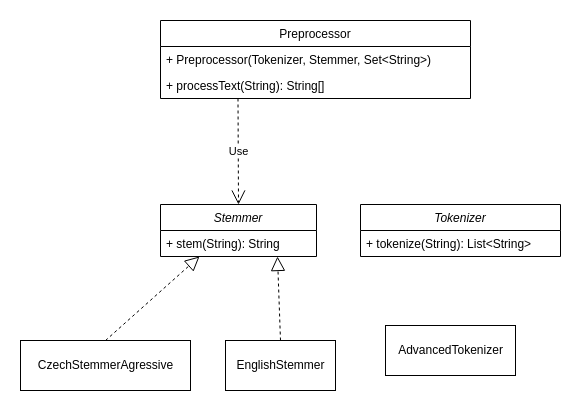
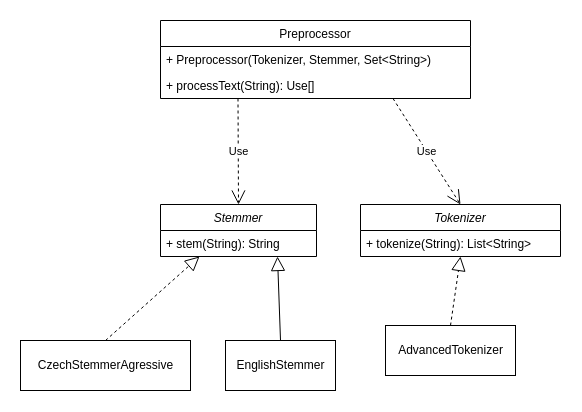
node "+ processText(String): String[]": label "+ processText(String): String[]" -> "+ processText(String): Use[]"
edge "Preprocessor" -> "Tokenizer": added, label "Use"
edge "AdvancedTokenizer" -> "Tokenizer": added
edge "EnglishStemmer" -> "Stemmer": style dashed -> solid
